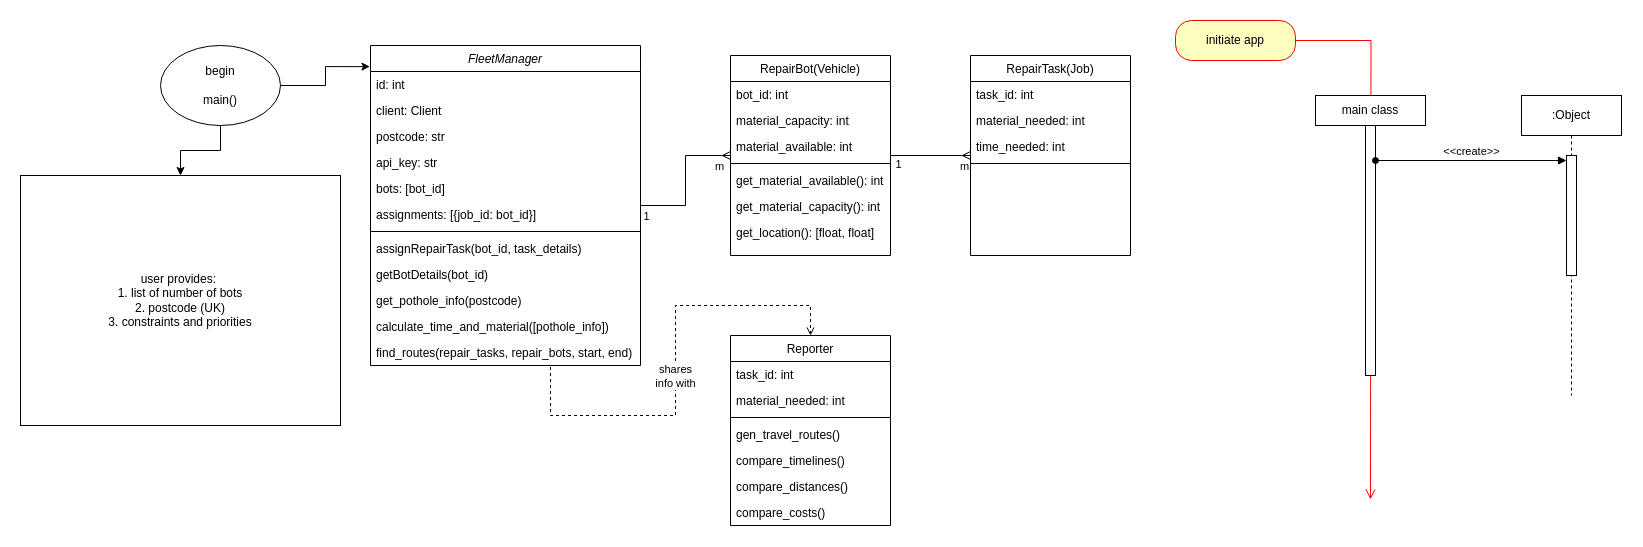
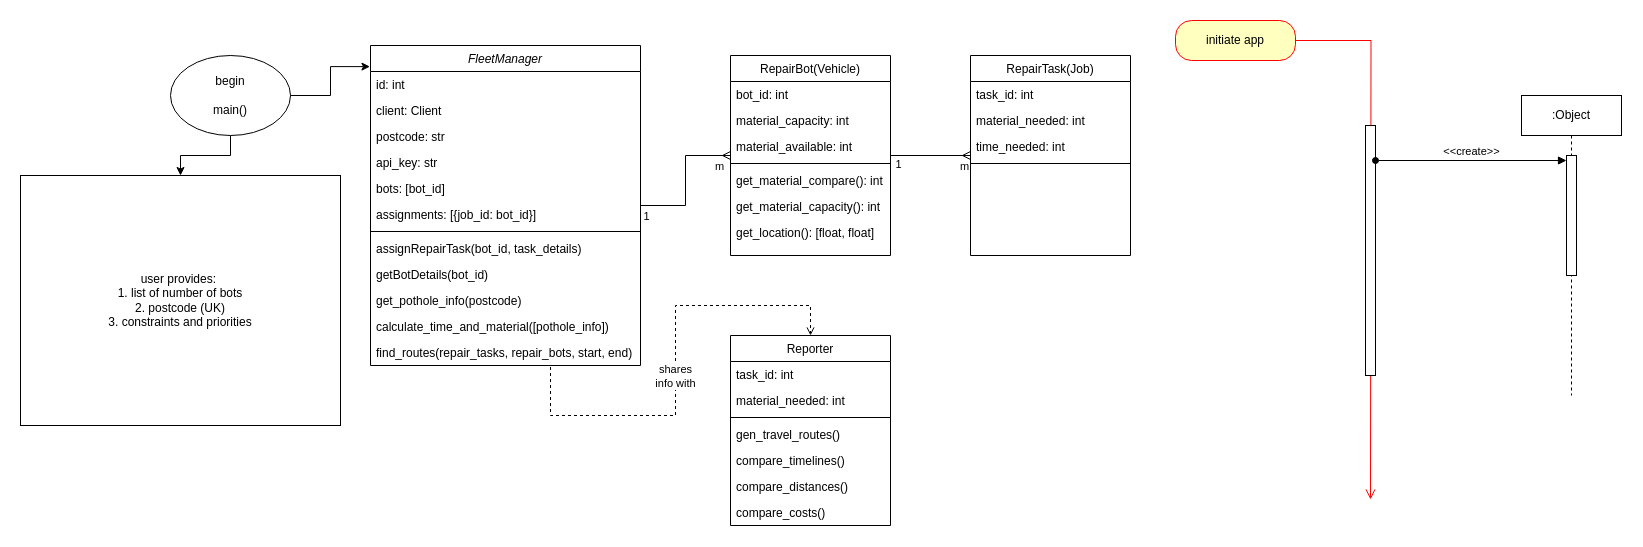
node "begin main()": moved (221, 86) -> (231, 96)
node "main class": removed
node "get_material_available(): int": label "get_material_available(): int" -> "get_material_compare(): int"
